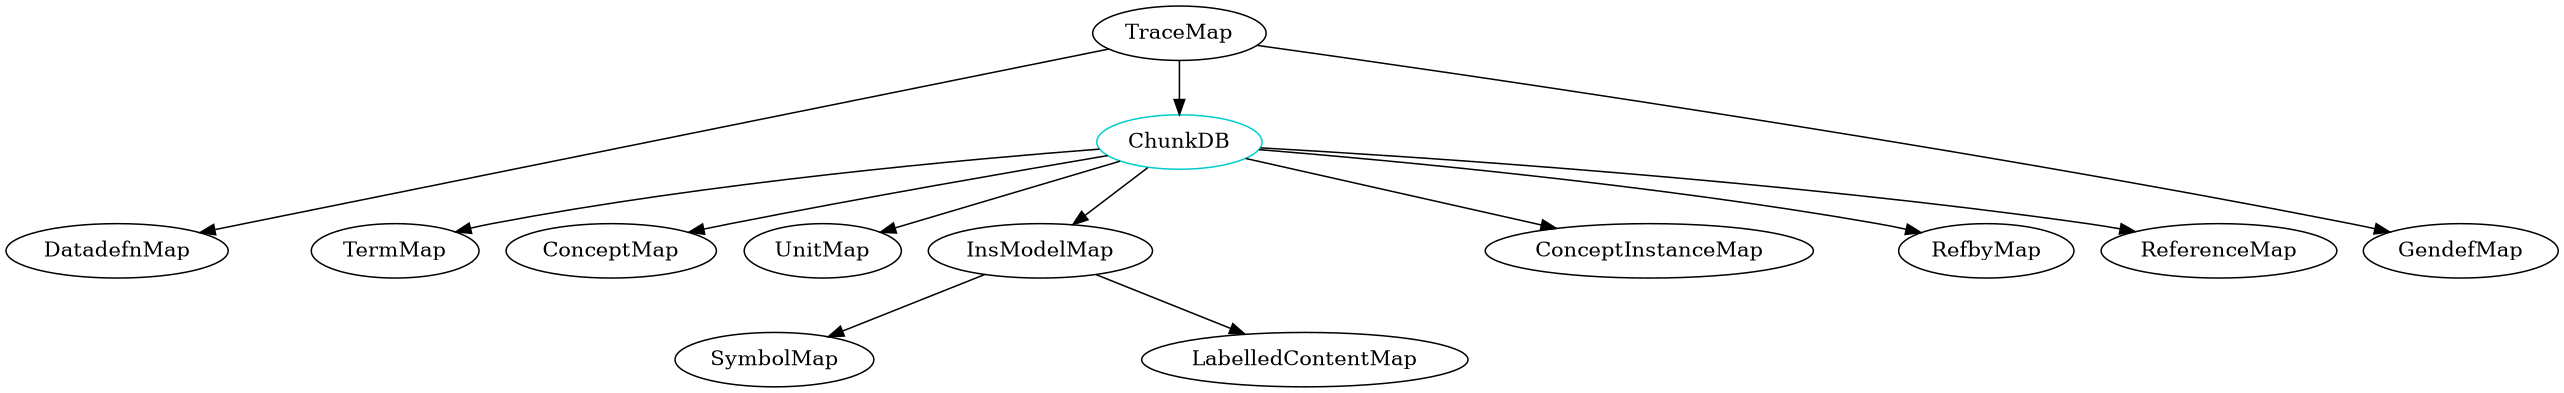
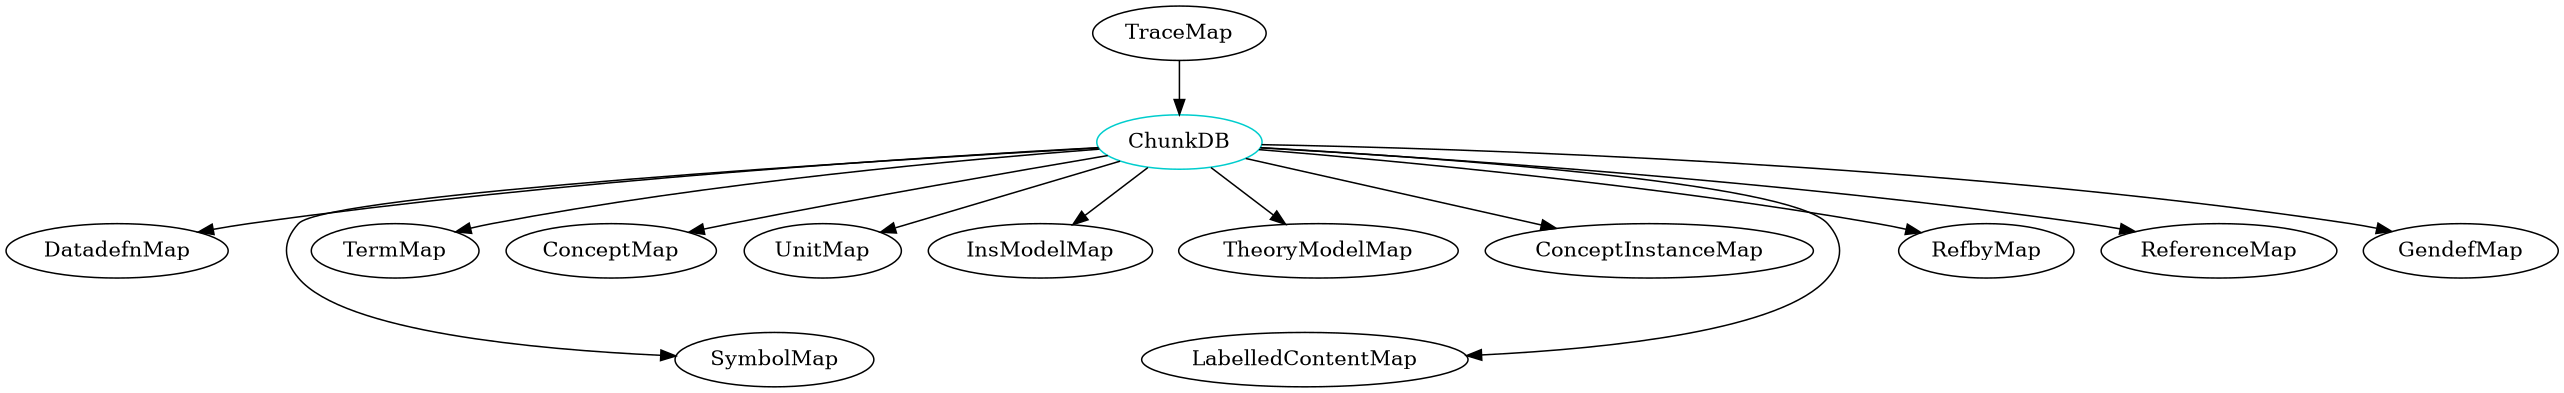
edge "TraceMap" -> "GendefMap": now "ChunkDB" -> "GendefMap"
edge "TraceMap" -> "DatadefnMap": now "ChunkDB" -> "DatadefnMap"
node "TheoryModelMap": added
edge "InsModelMap" -> "LabelledContentMap": now "ChunkDB" -> "LabelledContentMap"
edge "InsModelMap" -> "SymbolMap": now "ChunkDB" -> "SymbolMap"
